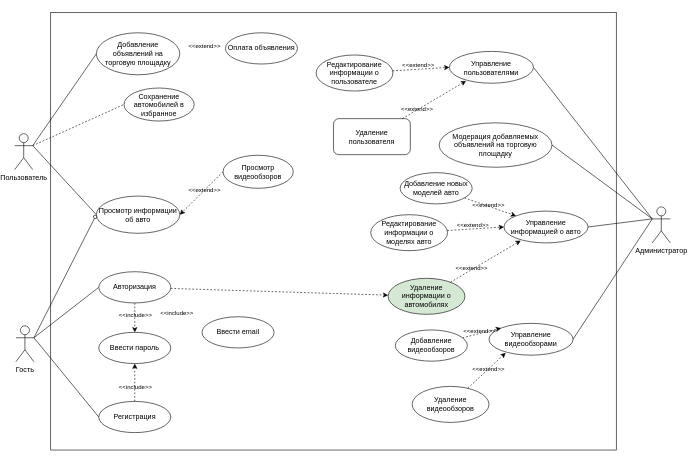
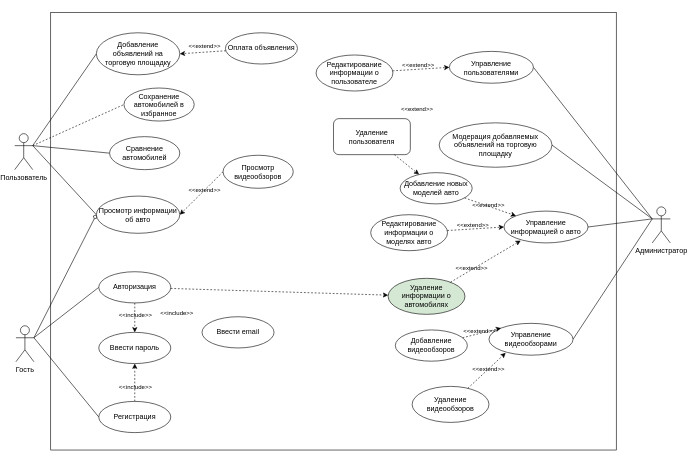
edge "Оплата объявления" -> "Добавление объявлений на торговую площадку": added
edge "Удаление пользователя" -> "Управление пользователями": now "Удаление пользователя" -> "Добавление новых моделей авто"
edge "Пользователь" -- "Сравнение автомобилей": added
node "Сравнение автомобилей": added
